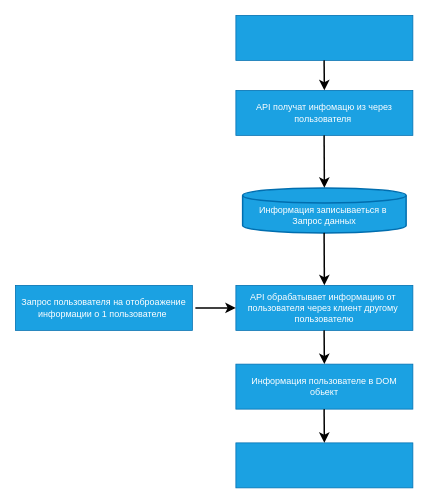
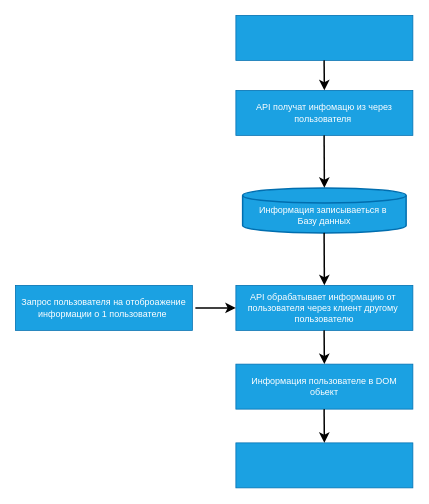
node "Информация записываеться в Запрос данных": label "Информация записываеться в Запрос данных" -> "Информация записываеться в Базу данных"
